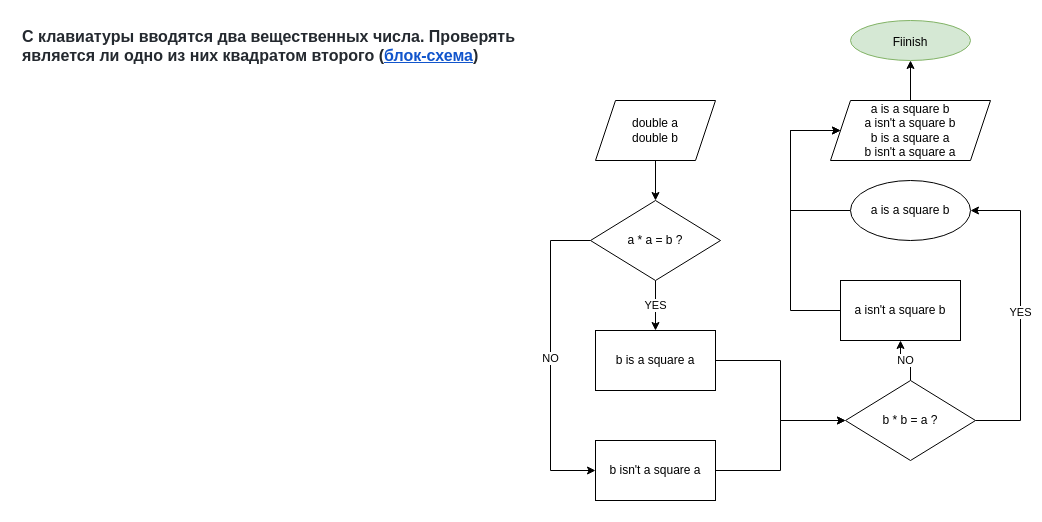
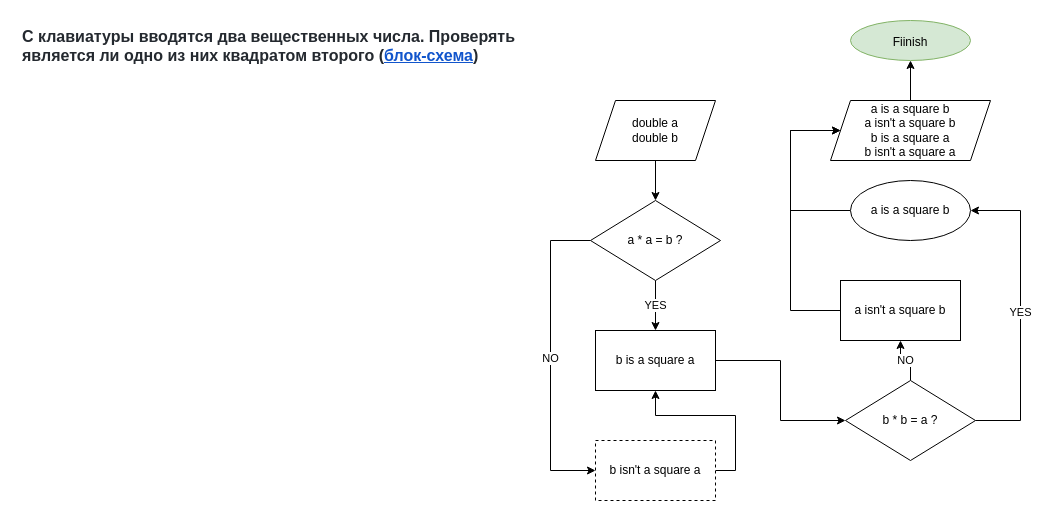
edge "b isn't a square a" -> "b * b = a ?": now "b isn't a square a" -> "b is a square a"
node "b isn't a square a": style solid -> dashed
